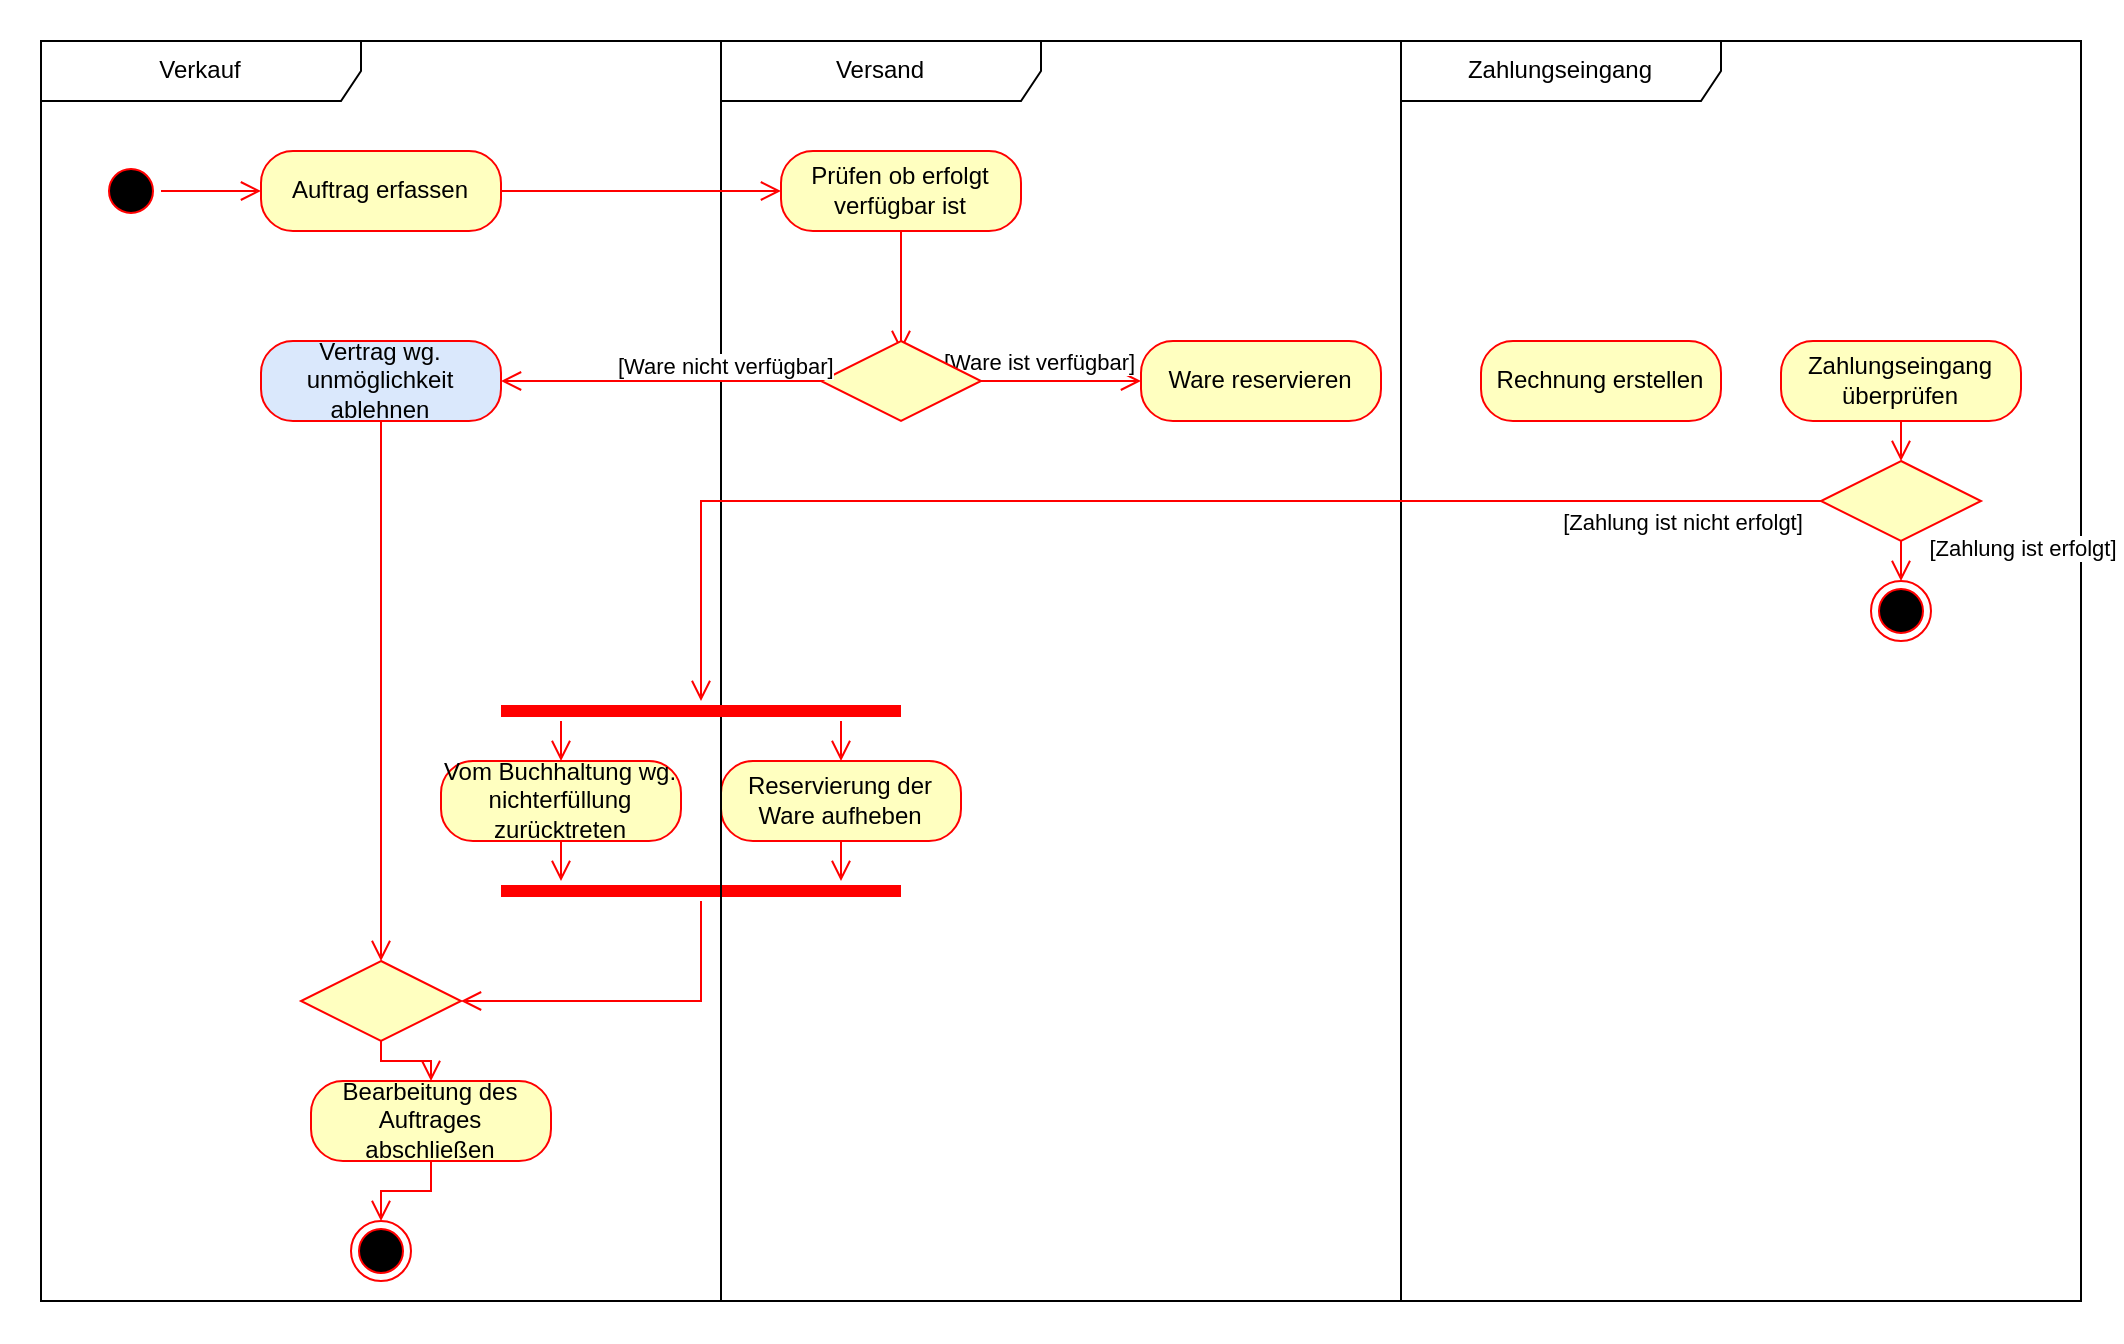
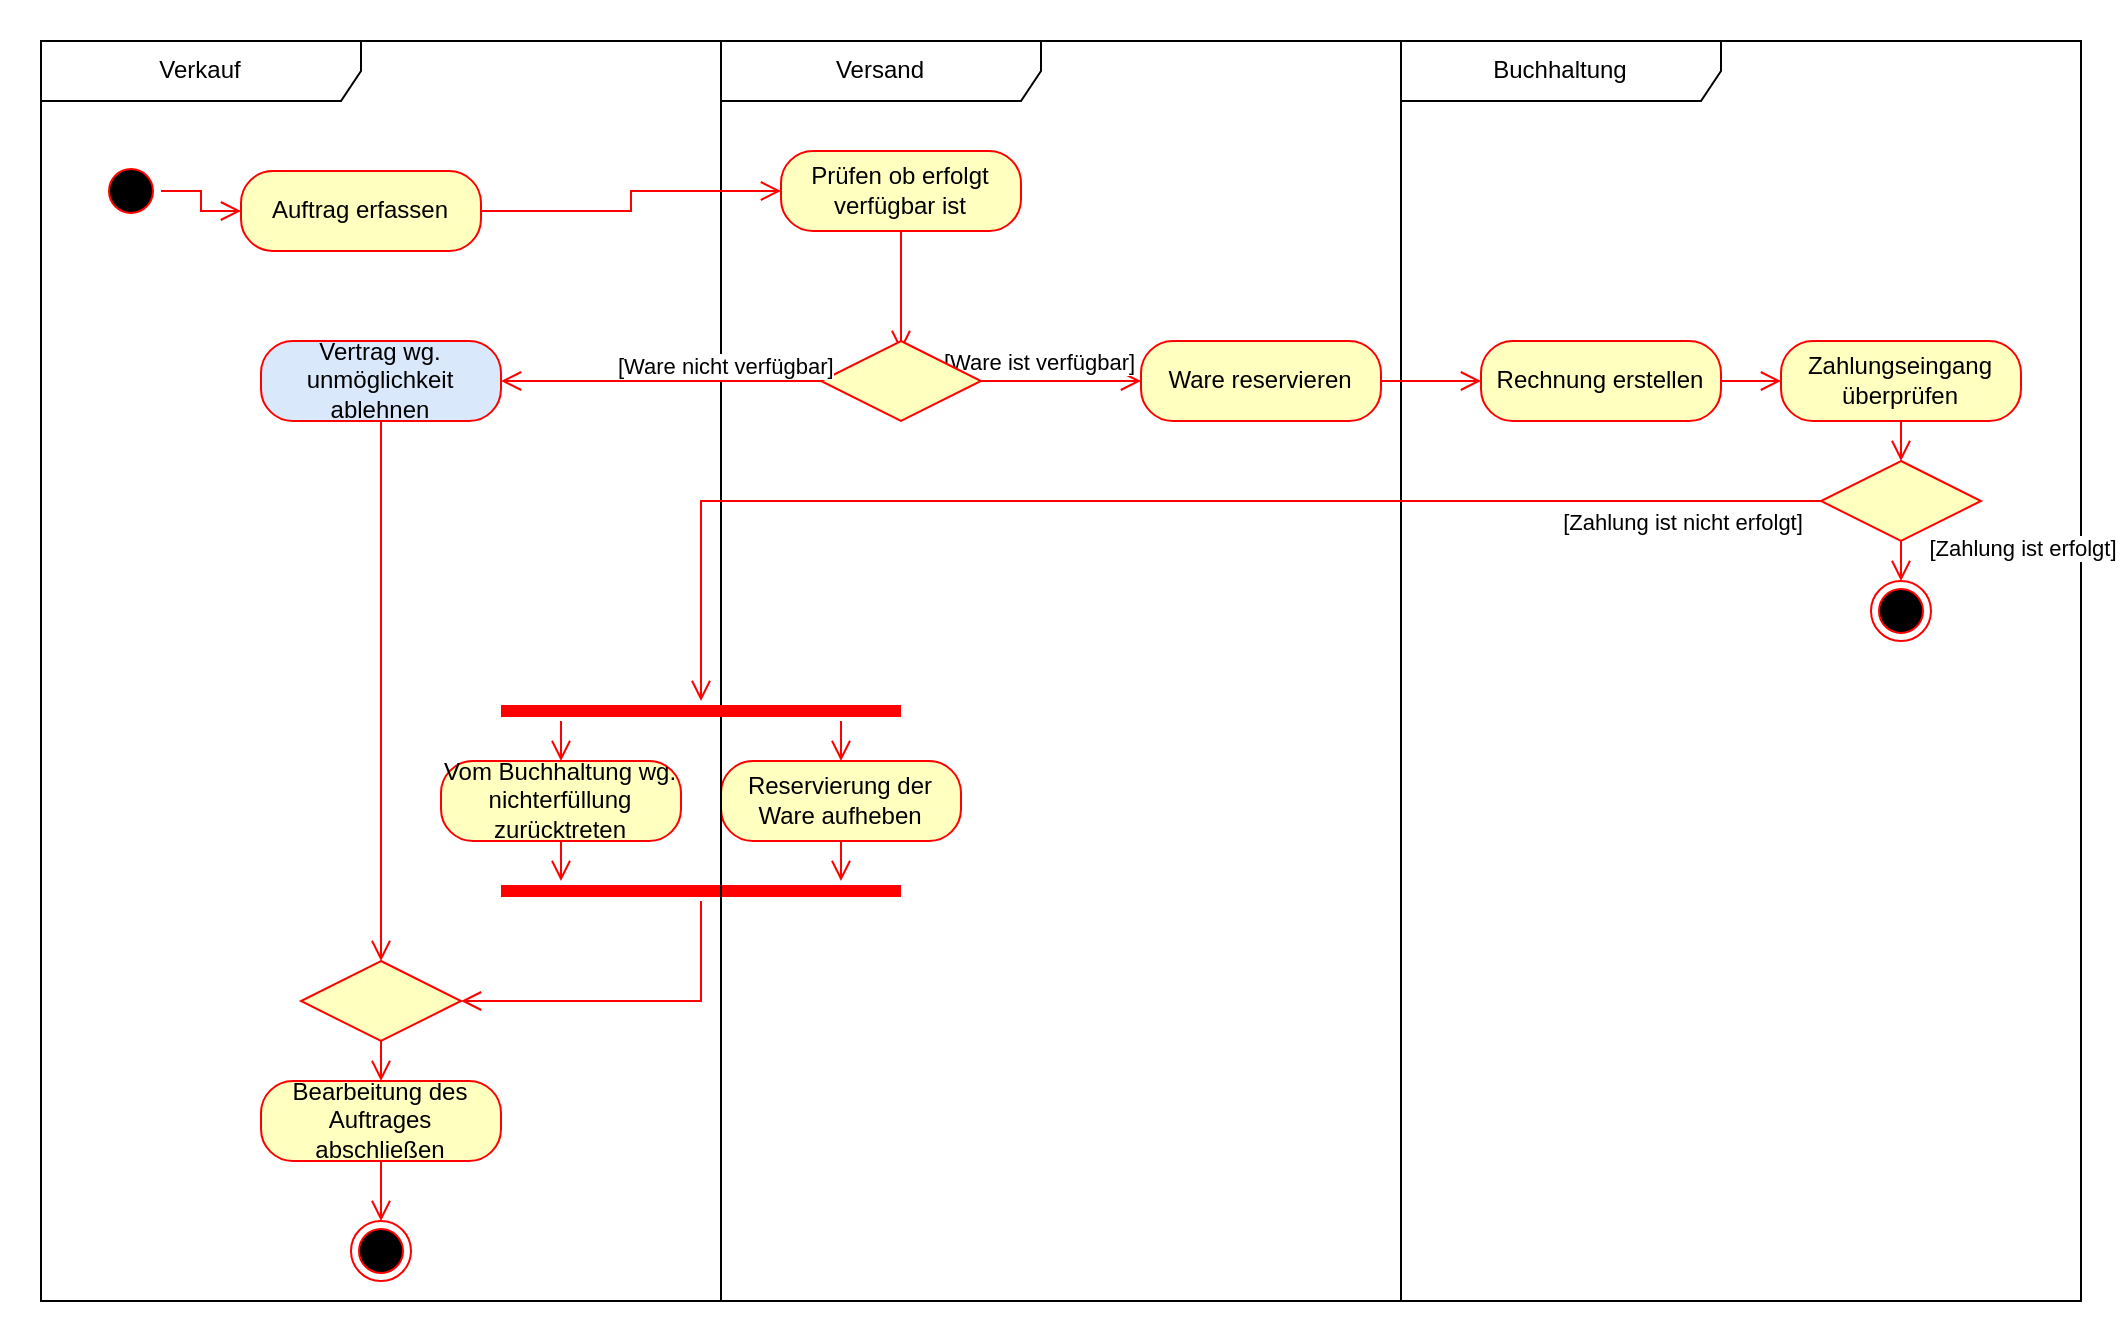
node "Zahlungseingang": label "Zahlungseingang" -> "Buchhaltung"
node "Auftrag erfassen": moved (381, 191) -> (361, 211)
edge "Ware reservieren" -> "Rechnung erstellen": added
edge "Rechnung erstellen" -> "Zahlungseingang überprüfen": added
node "Bearbeitung des Auftrages abschließen": moved (431, 1121) -> (381, 1121)
